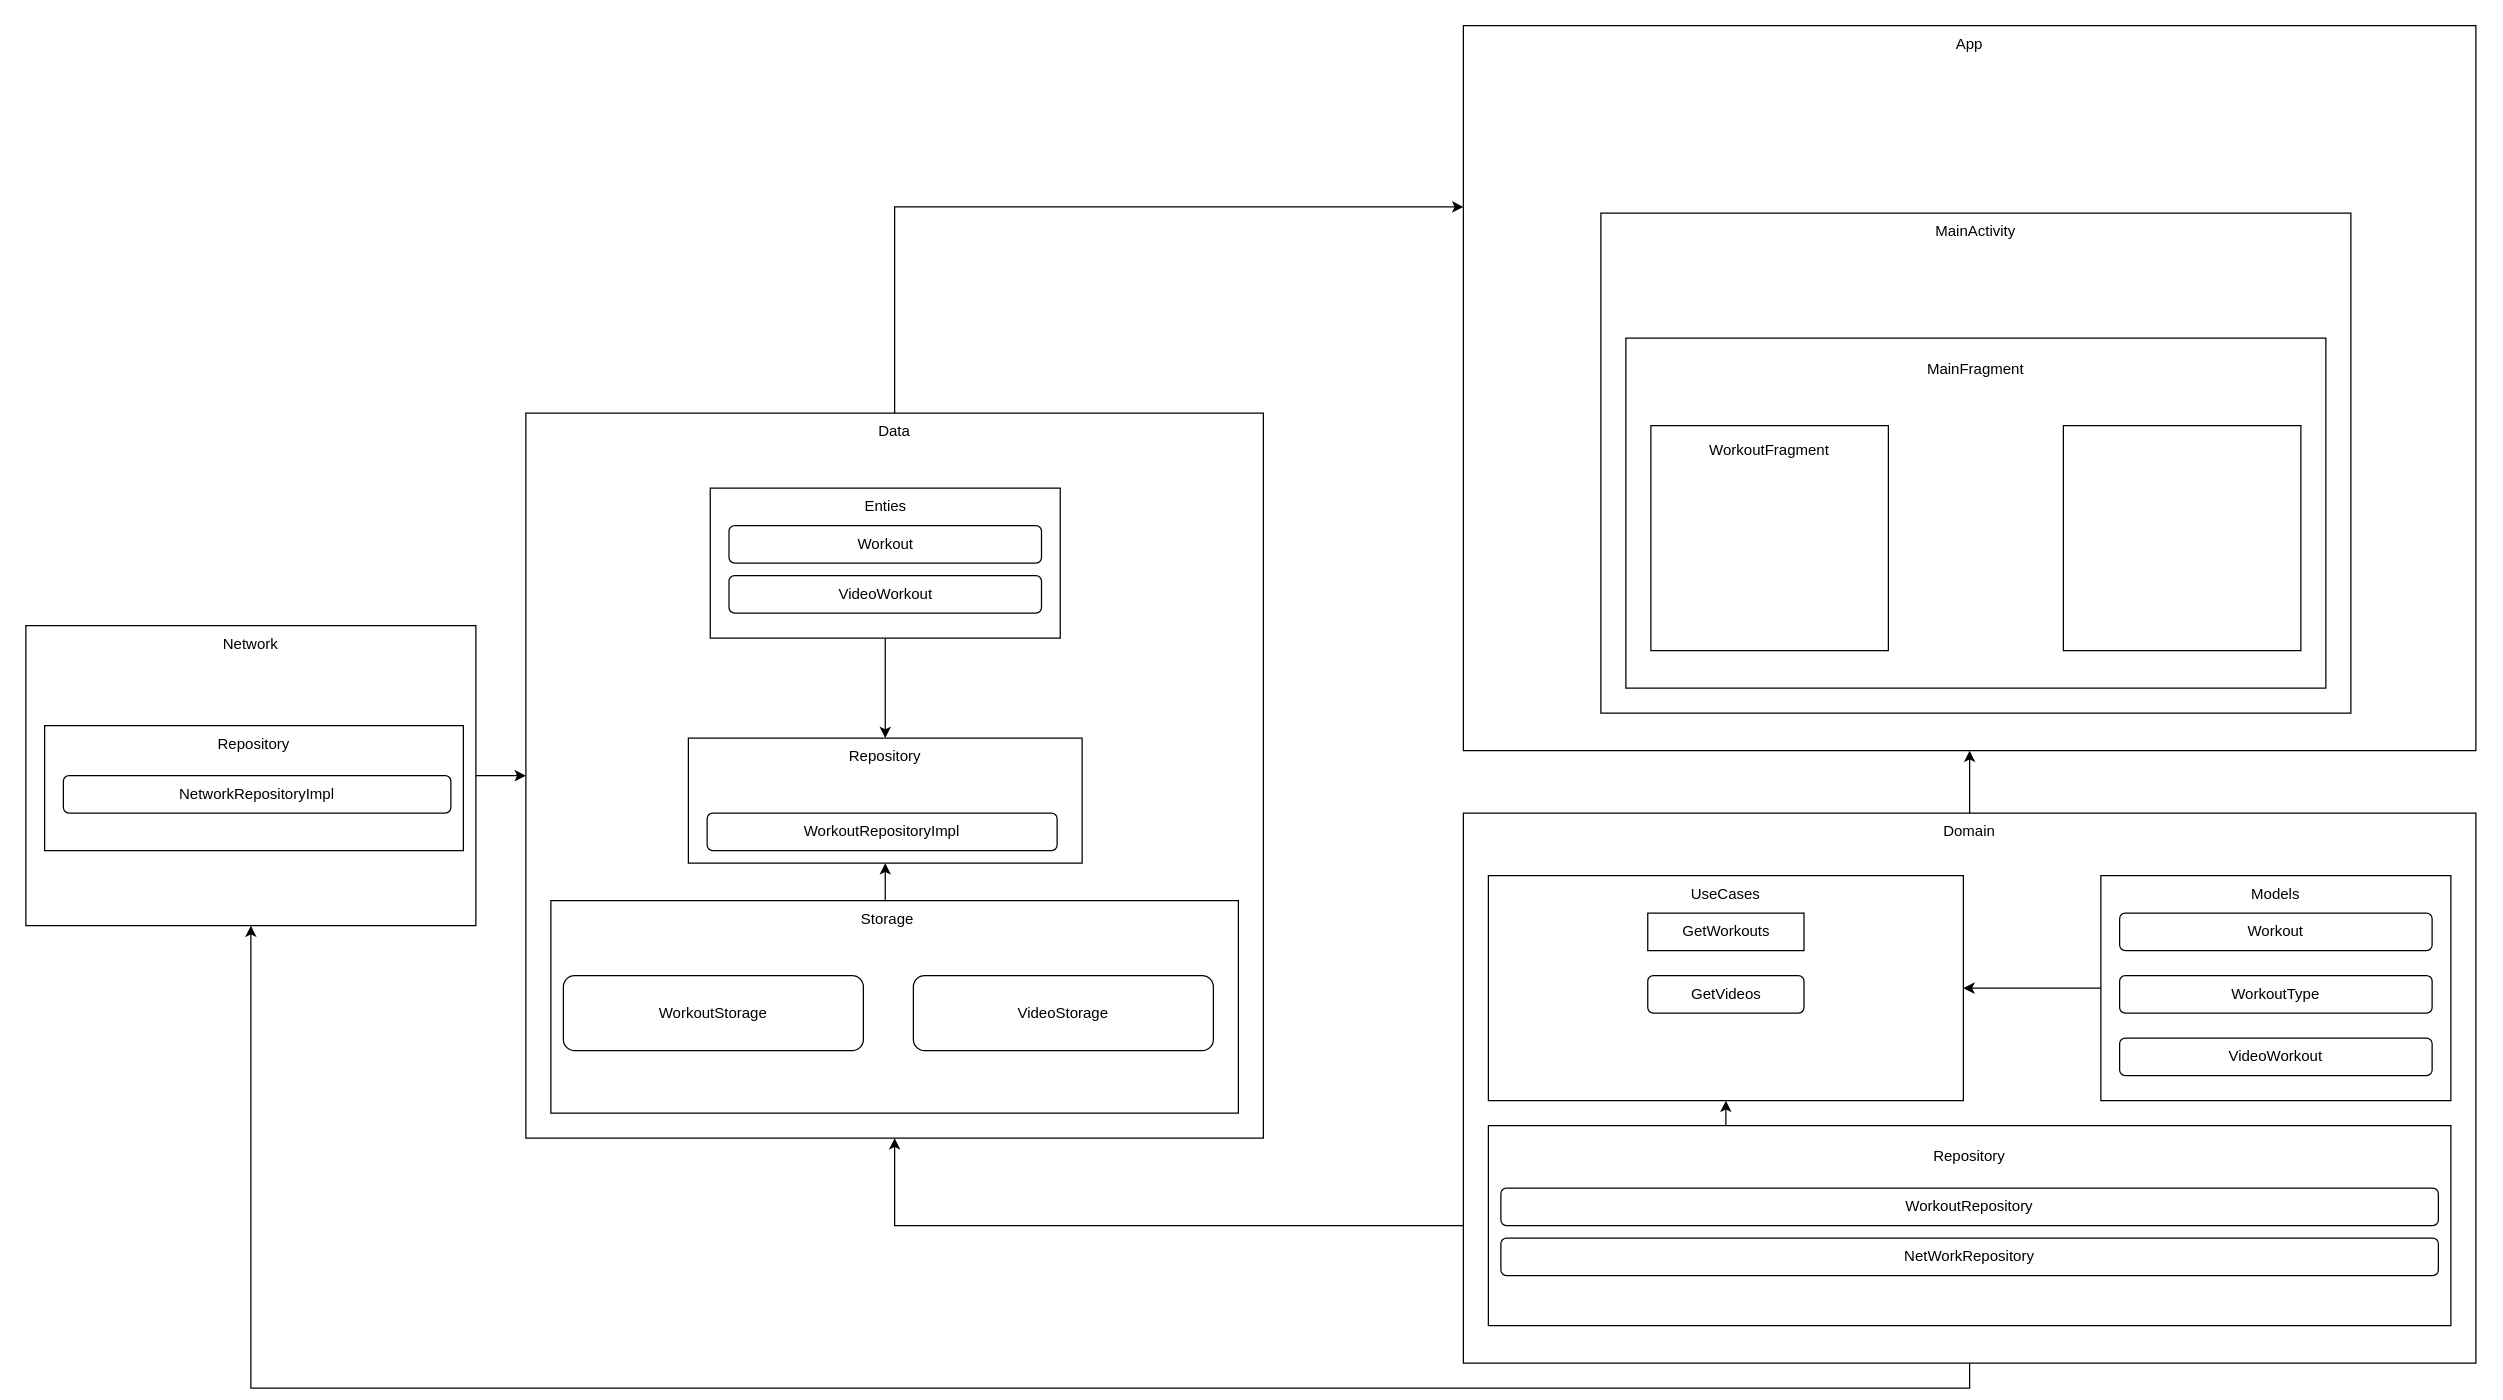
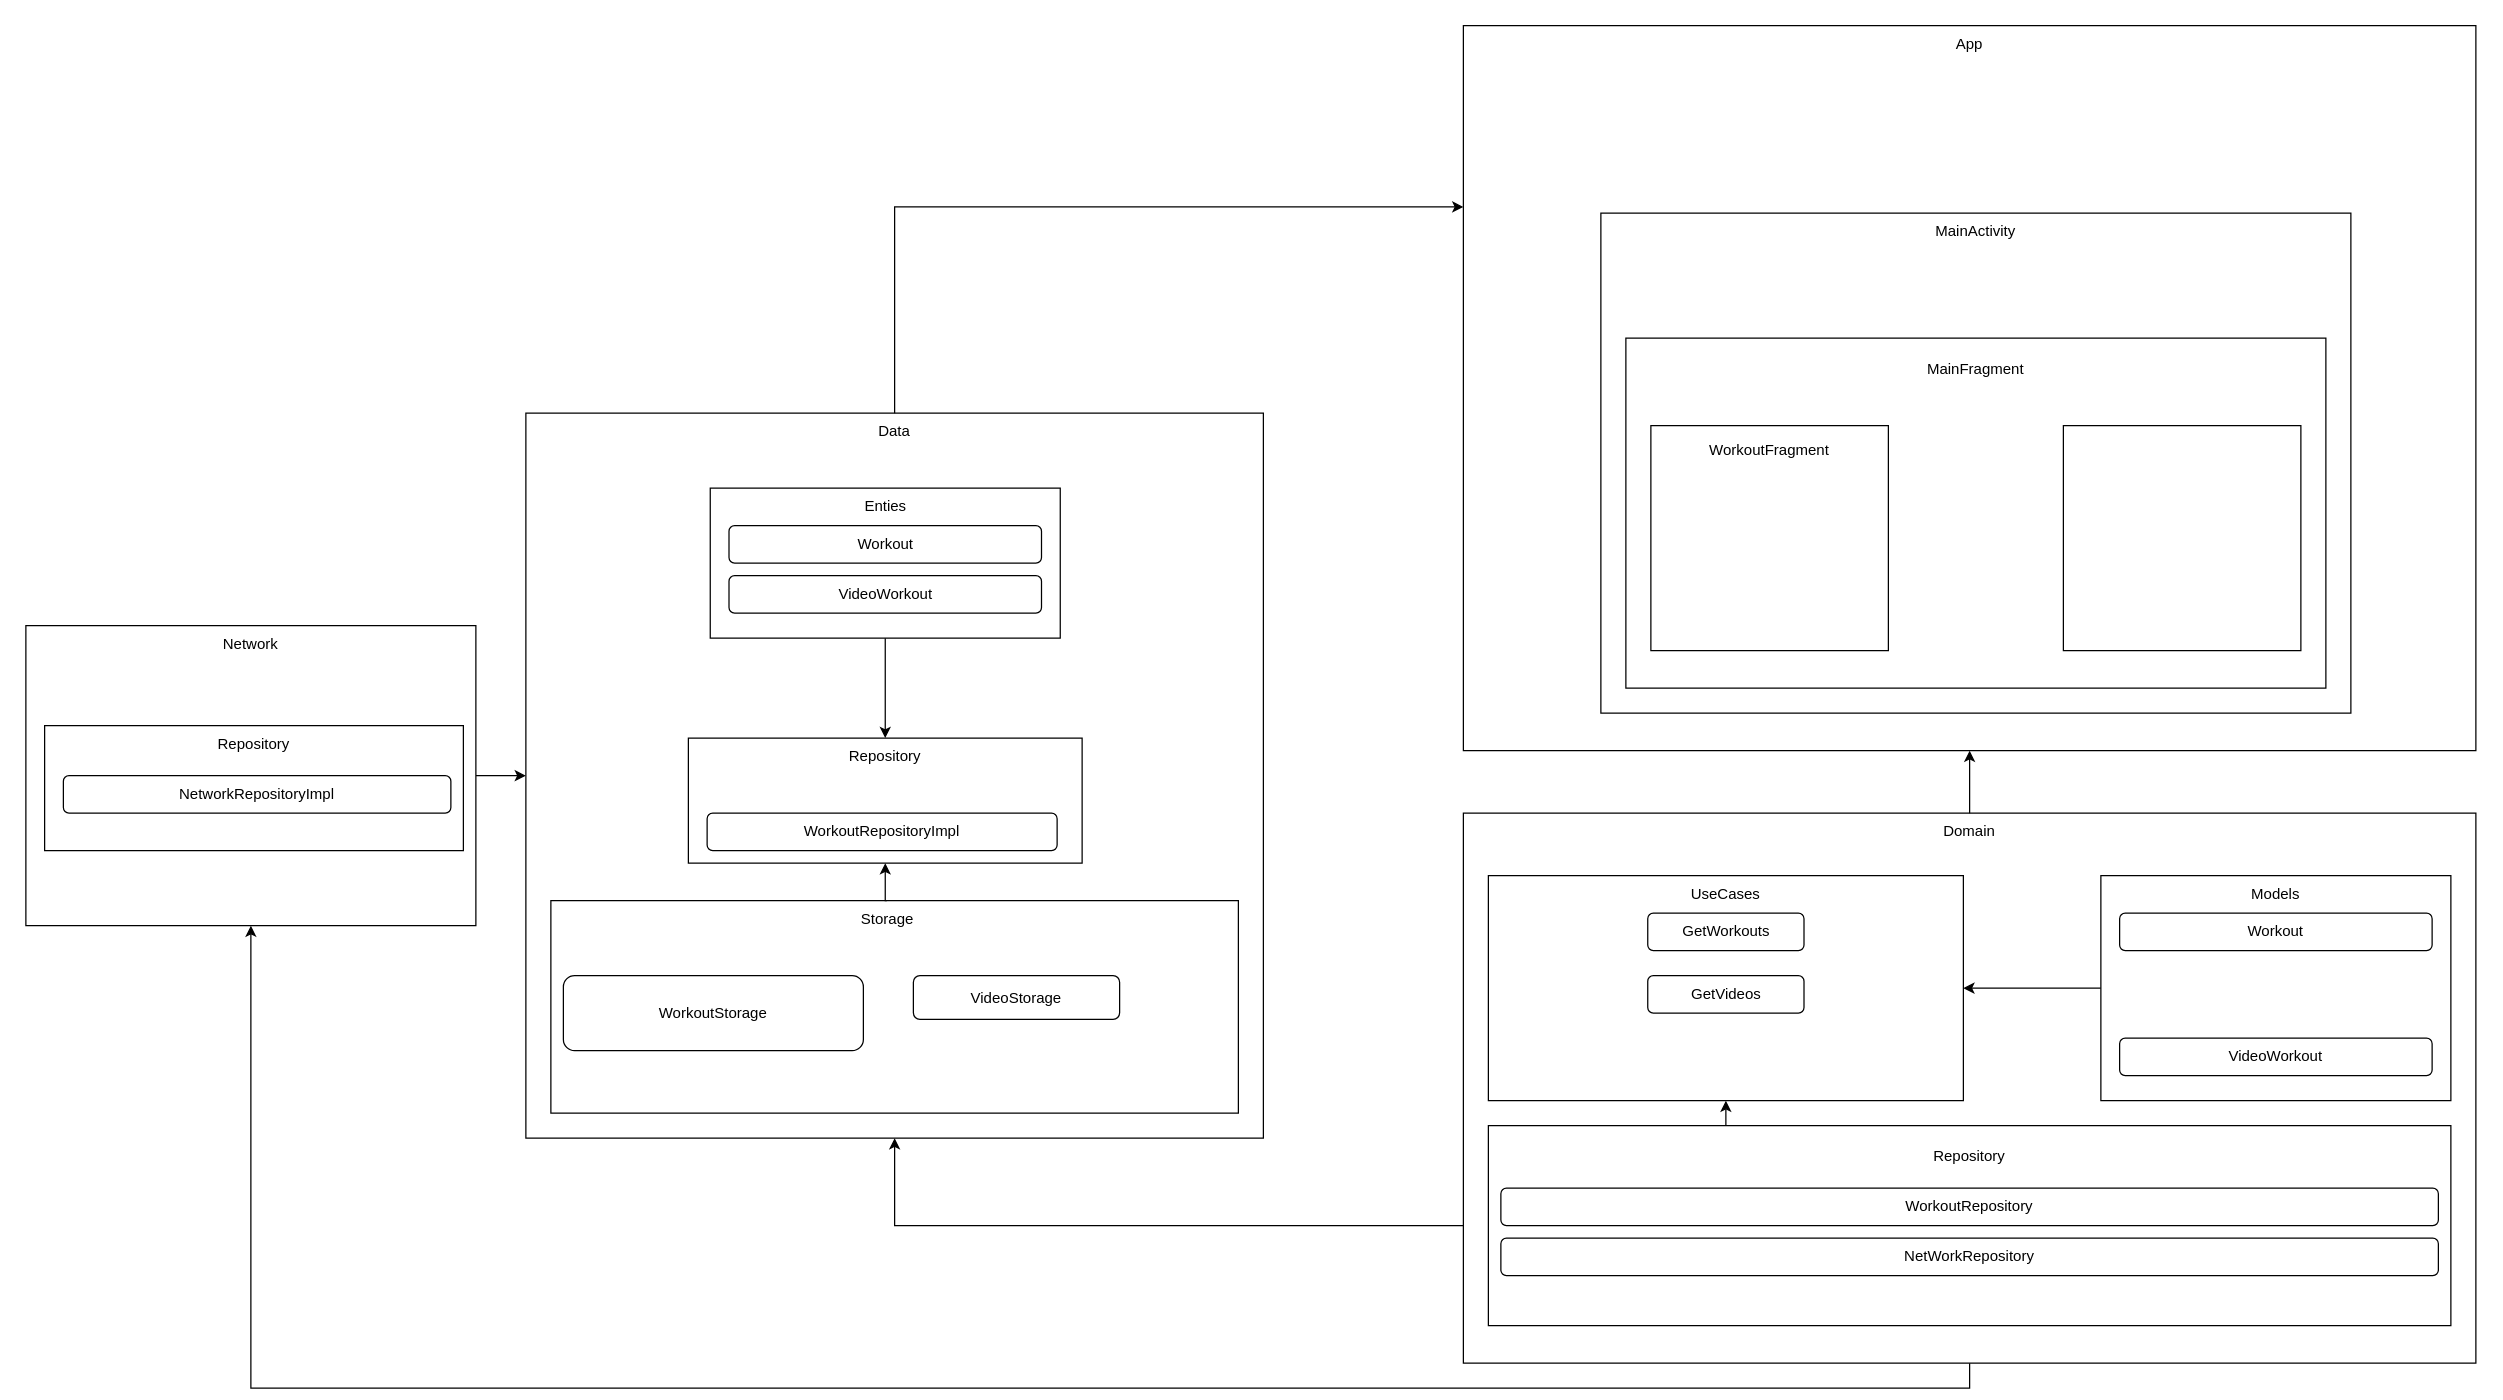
node "GetWorkouts": shape rectangle -> rounded rectangle
node "WorkoutType": removed
node "VideoStorage": size 300x75 -> 206x44
